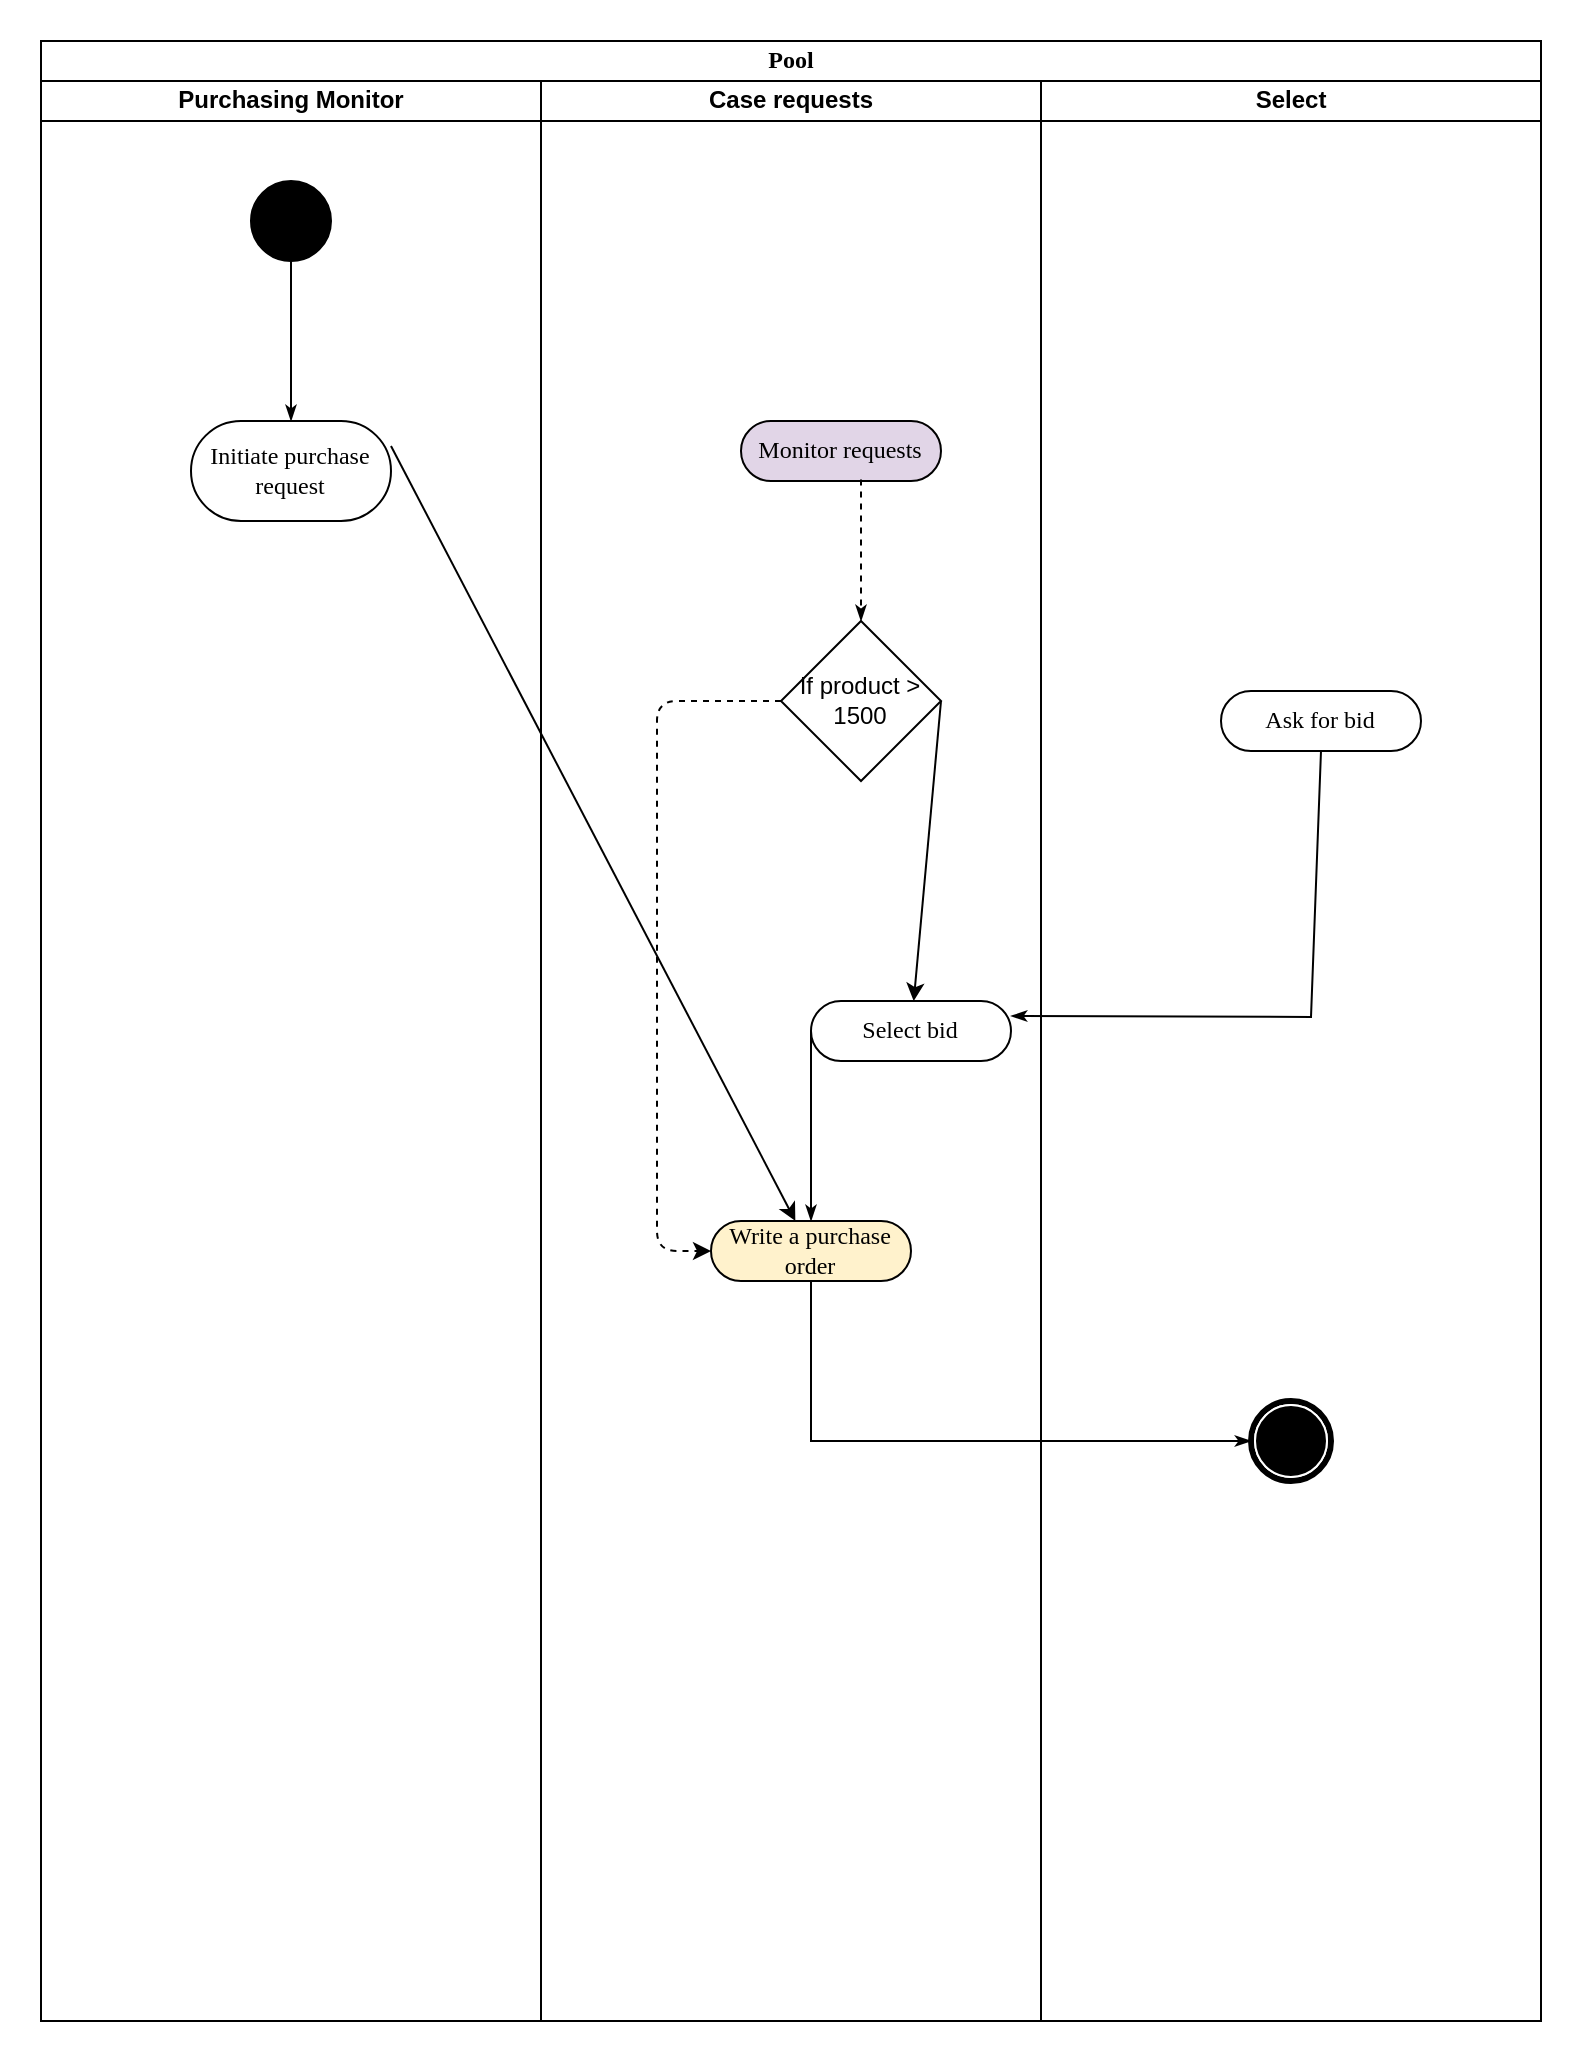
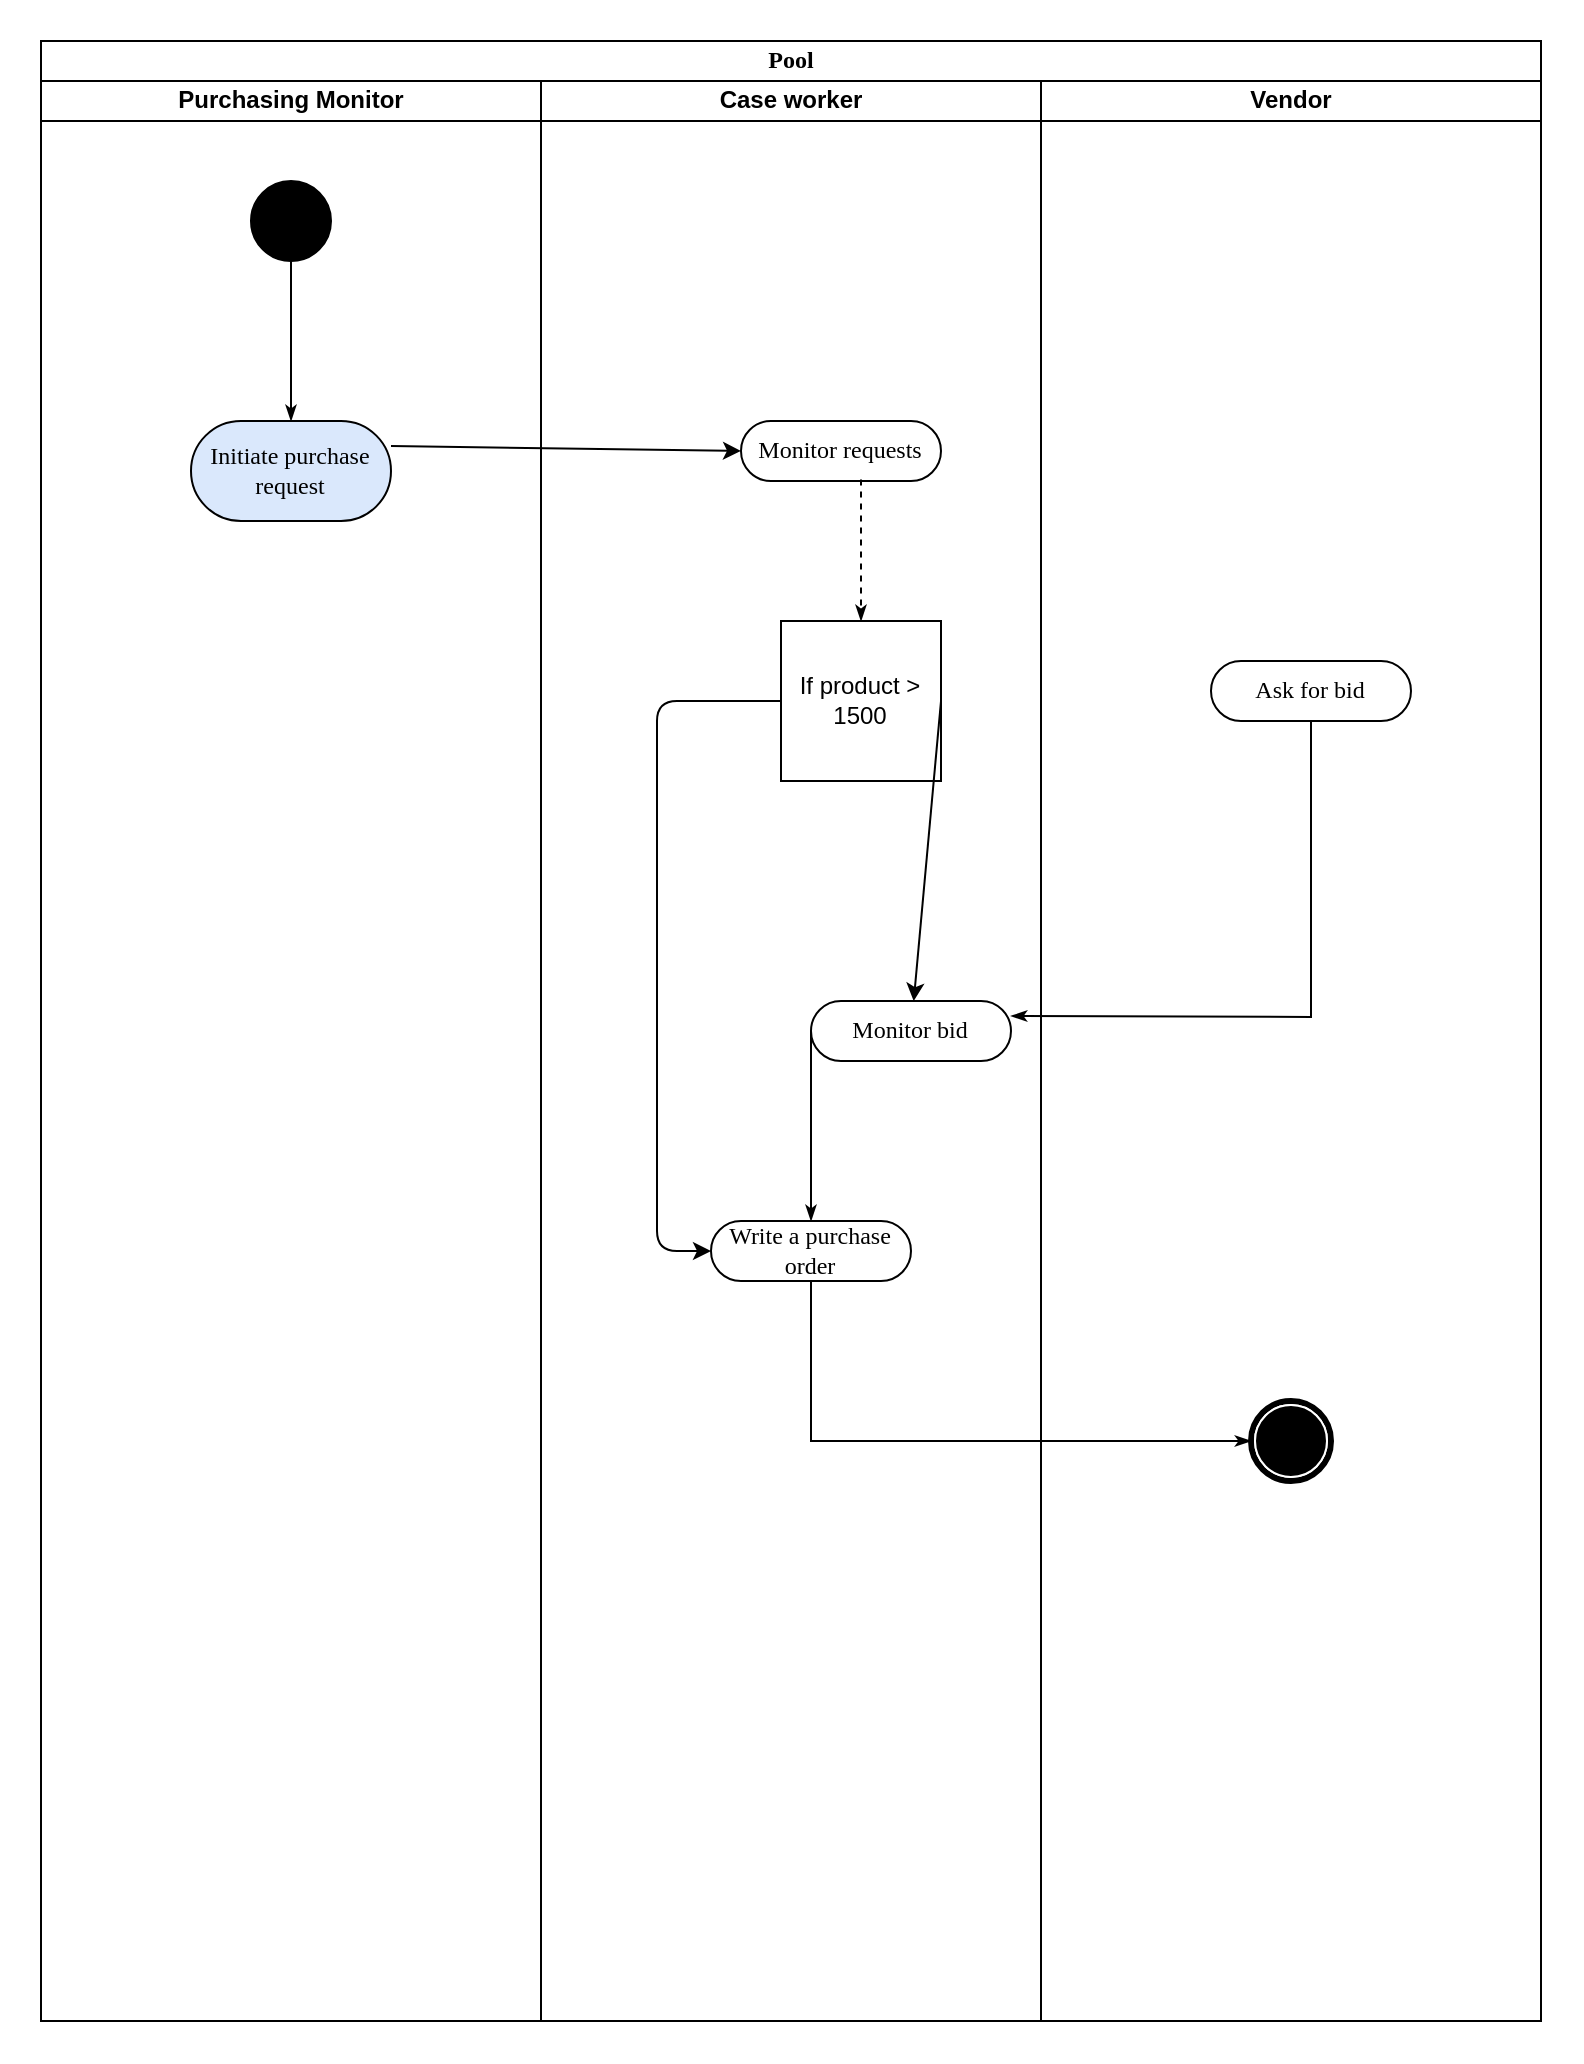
node "Case requests": label "Case requests" -> "Case worker"
node "Select": label "Select" -> "Vendor"
node "Monitor requests": fillcolor #e1d5e7 -> #ffffff
node "Initiate purchase request": fillcolor #ffffff -> #dae8fc
edge "Initiate purchase request" -> "Write a purchase order": now "Initiate purchase request" -> "Monitor requests"
node "If product > 1500": shape diamond -> rectangle
node "Ask for bid": moved (1321, 721) -> (1311, 691)
edge "If product > 1500" -> "Write a purchase order": style dashed -> solid
node "Select bid": label "Select bid" -> "Monitor bid"
node "Write a purchase order": fillcolor #fff2cc -> #ffffff
